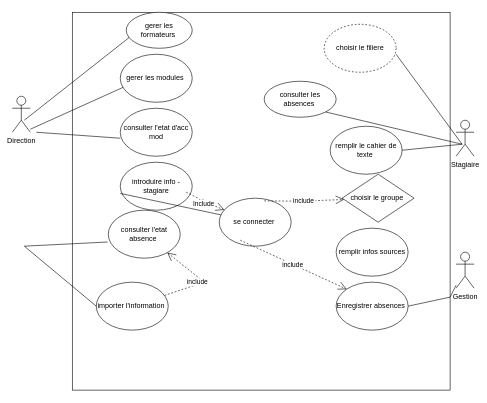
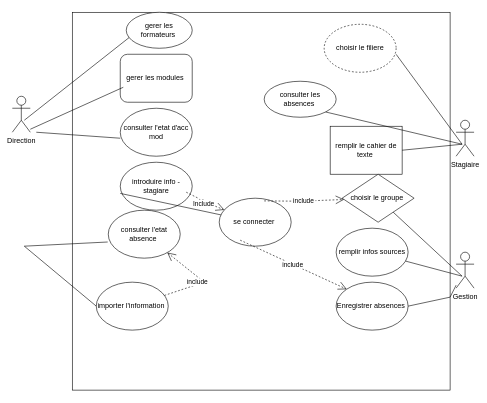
node "gerer les modules": shape ellipse -> rounded rectangle
node "remplir le cahier de texte": shape ellipse -> rectangle
edge "choisir le groupe" -- "remplir infos sources": added
